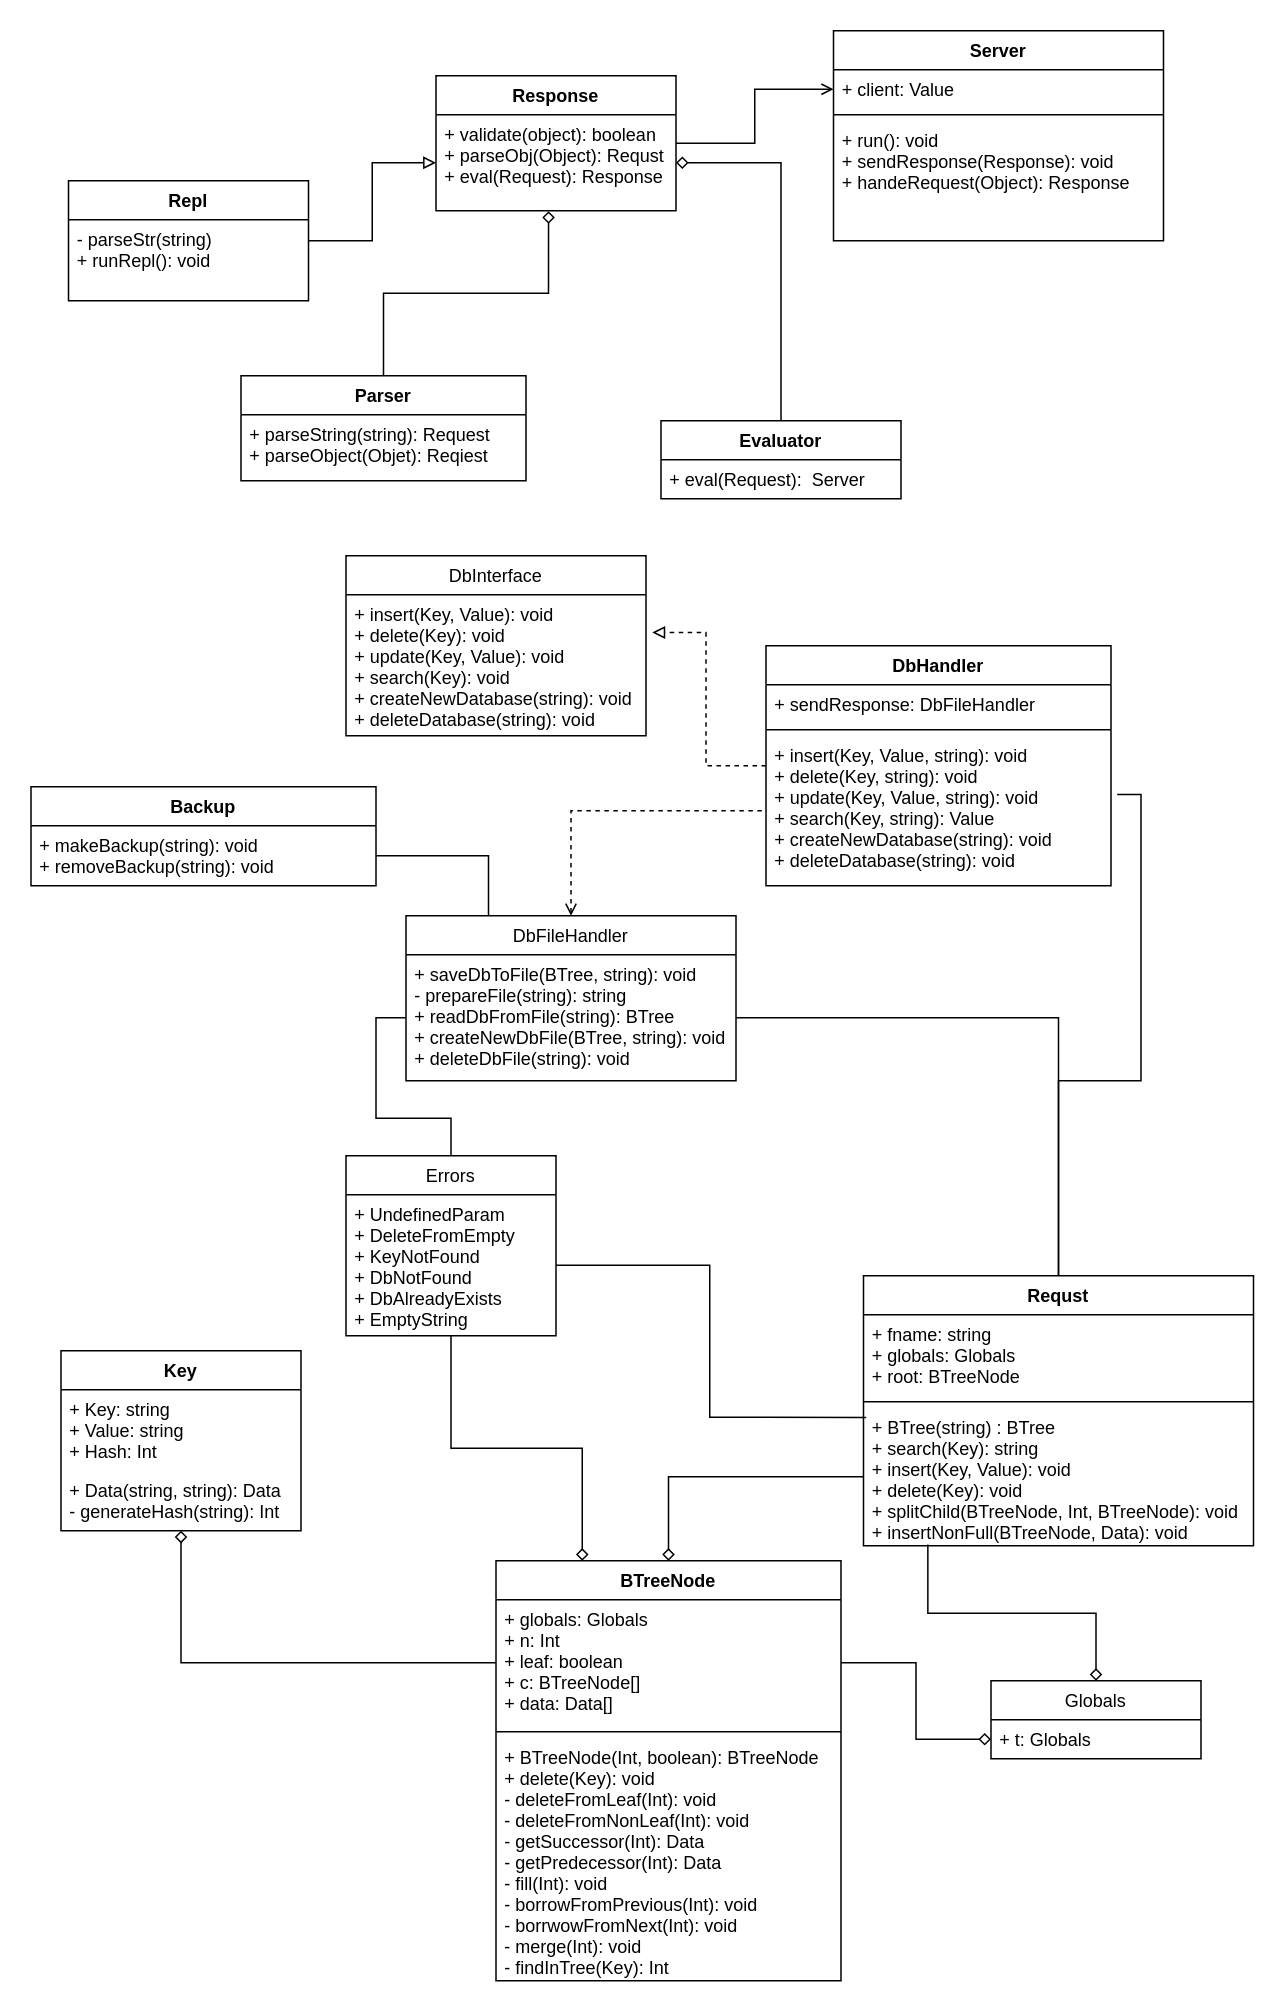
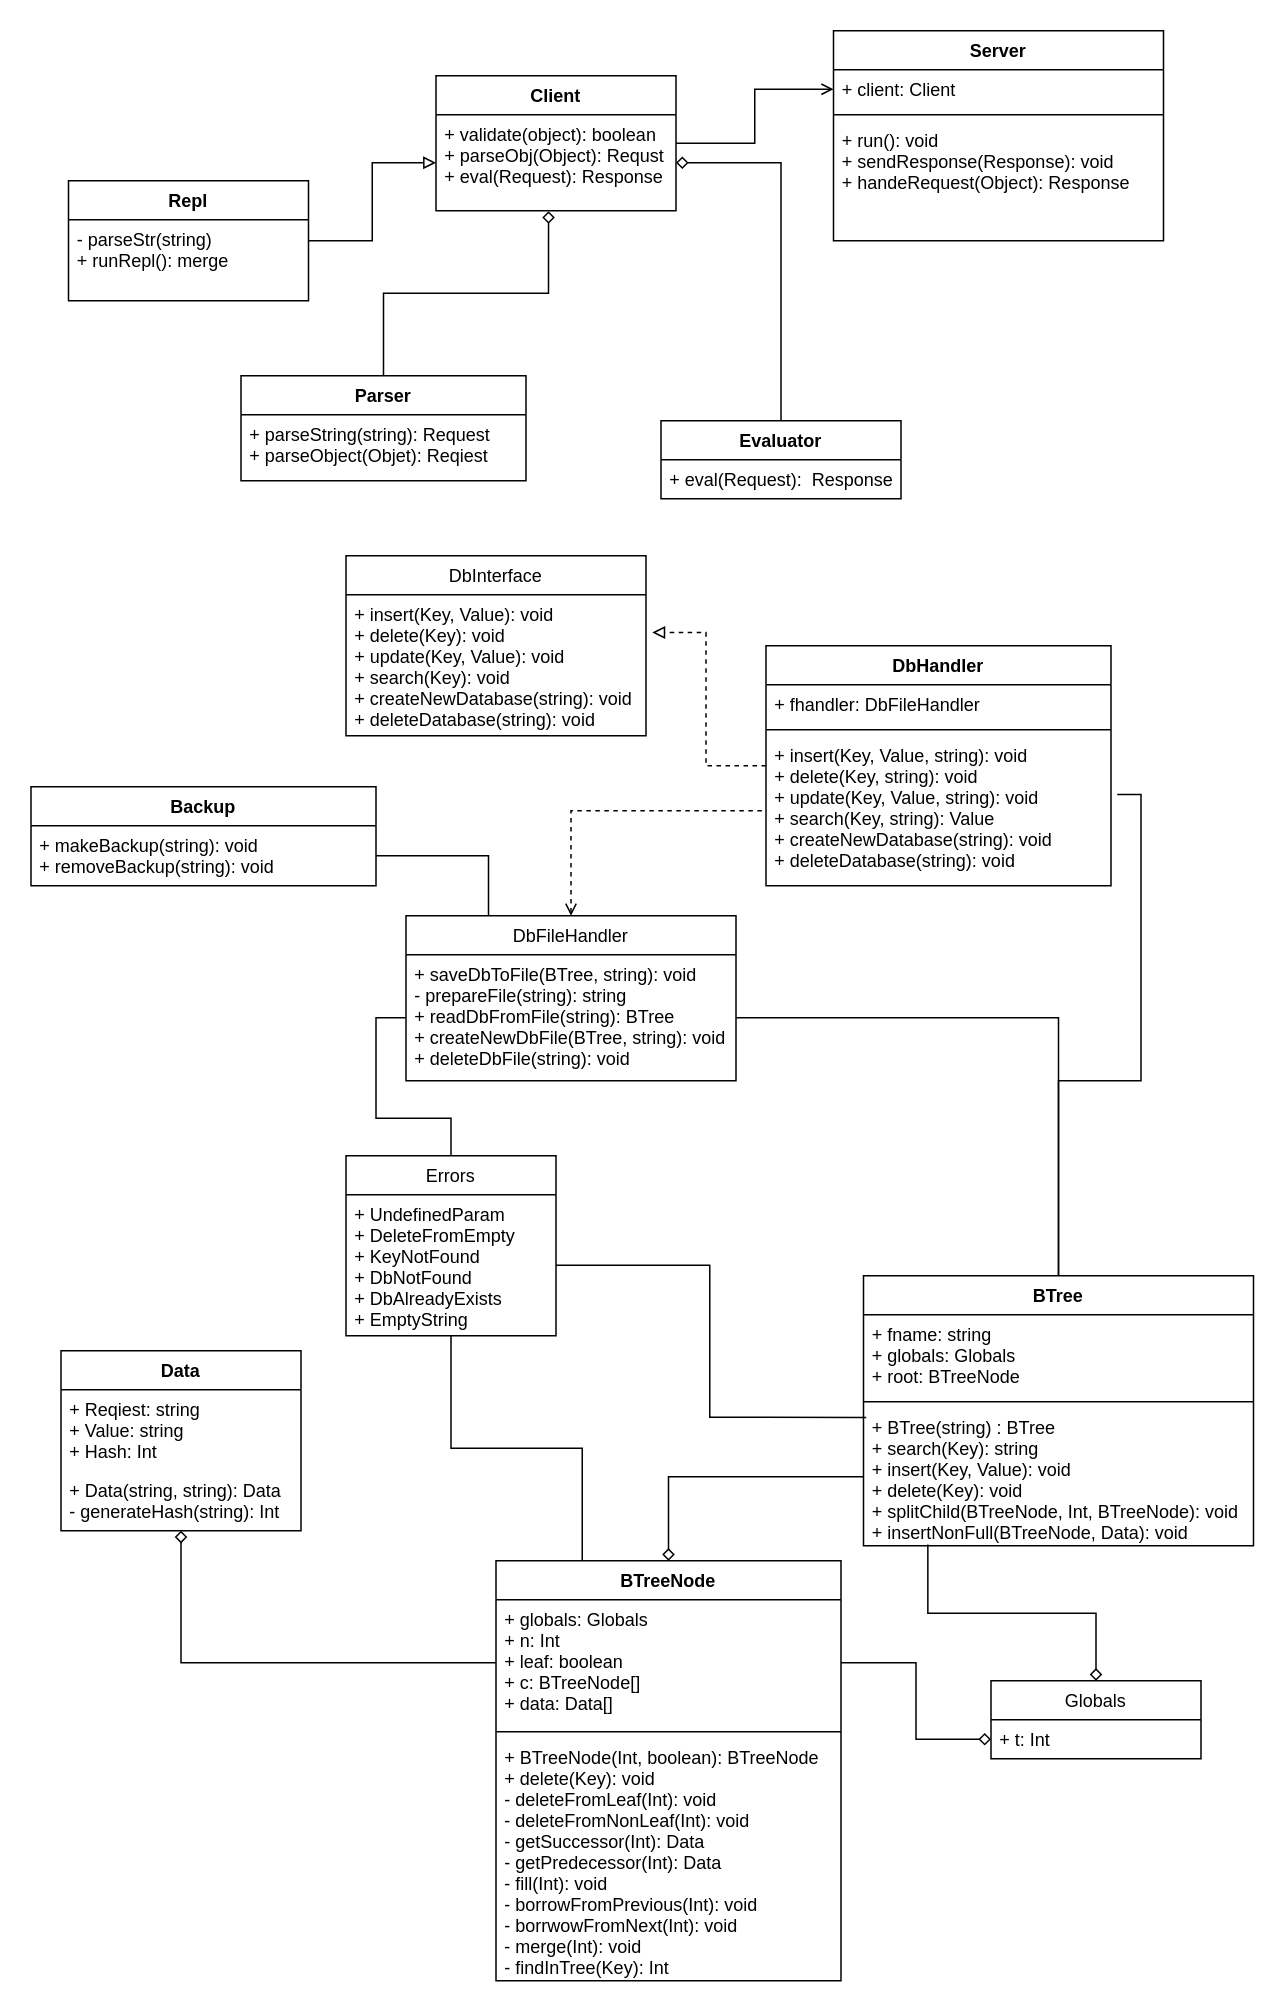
node "+ client: Value": label "+ client: Value" -> "+ client: Client"
node "Response": label "Response" -> "Client"
node "- parseStr(string) + runRepl(): void": label "- parseStr(string) + runRepl(): void" -> "- parseStr(string) + runRepl(): merge"
node "+ eval(Request): Server": label "+ eval(Request): Server" -> "+ eval(Request): Response"
node "+ sendResponse: DbFileHandler": label "+ sendResponse: DbFileHandler" -> "+ fhandler: DbFileHandler"
node "Requst": label "Requst" -> "BTree"
node "Key": label "Key" -> "Data"
node "+ Key: string + Value: string + Hash: Int": label "+ Key: string + Value: string + Hash: Int" -> "+ Reqiest: string + Value: string + Hash: Int"
edge "Errors" -> "BTreeNode": arrowhead diamond -> none
node "+ t: Globals": label "+ t: Globals" -> "+ t: Int"
